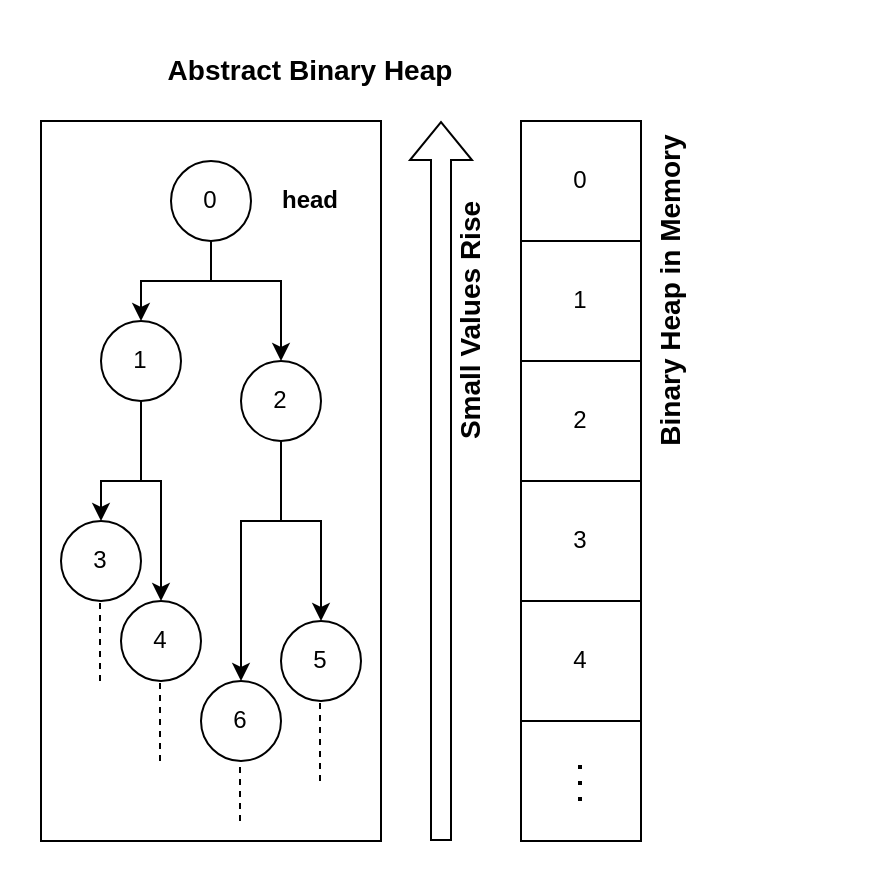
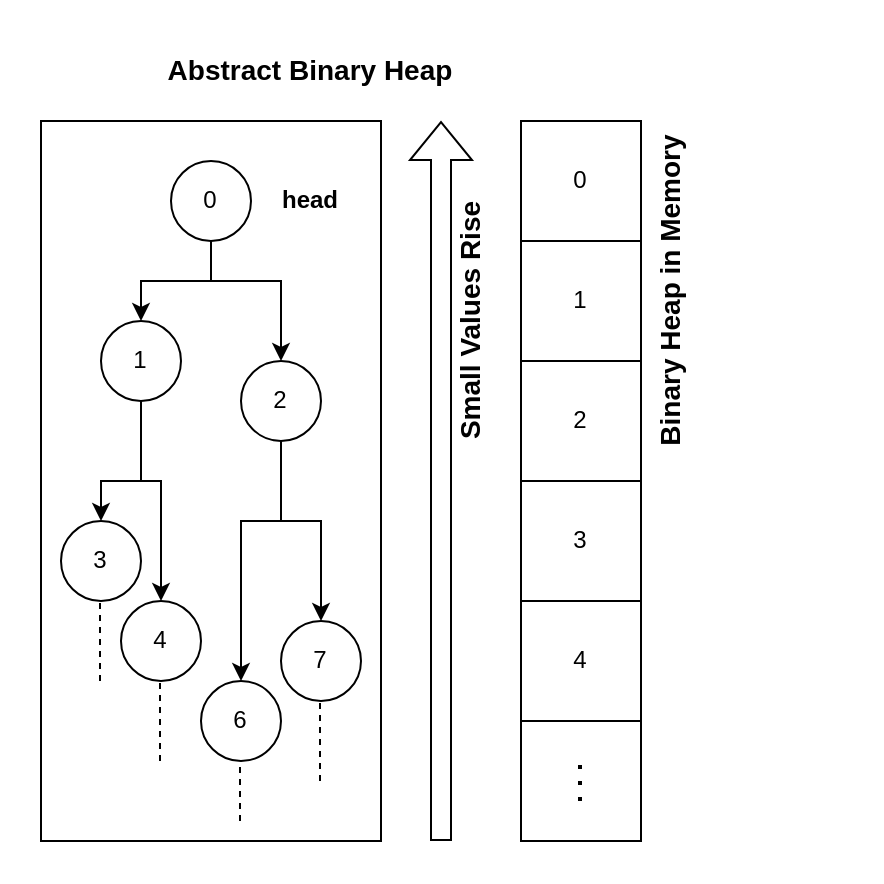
node "5": label "5" -> "7"
